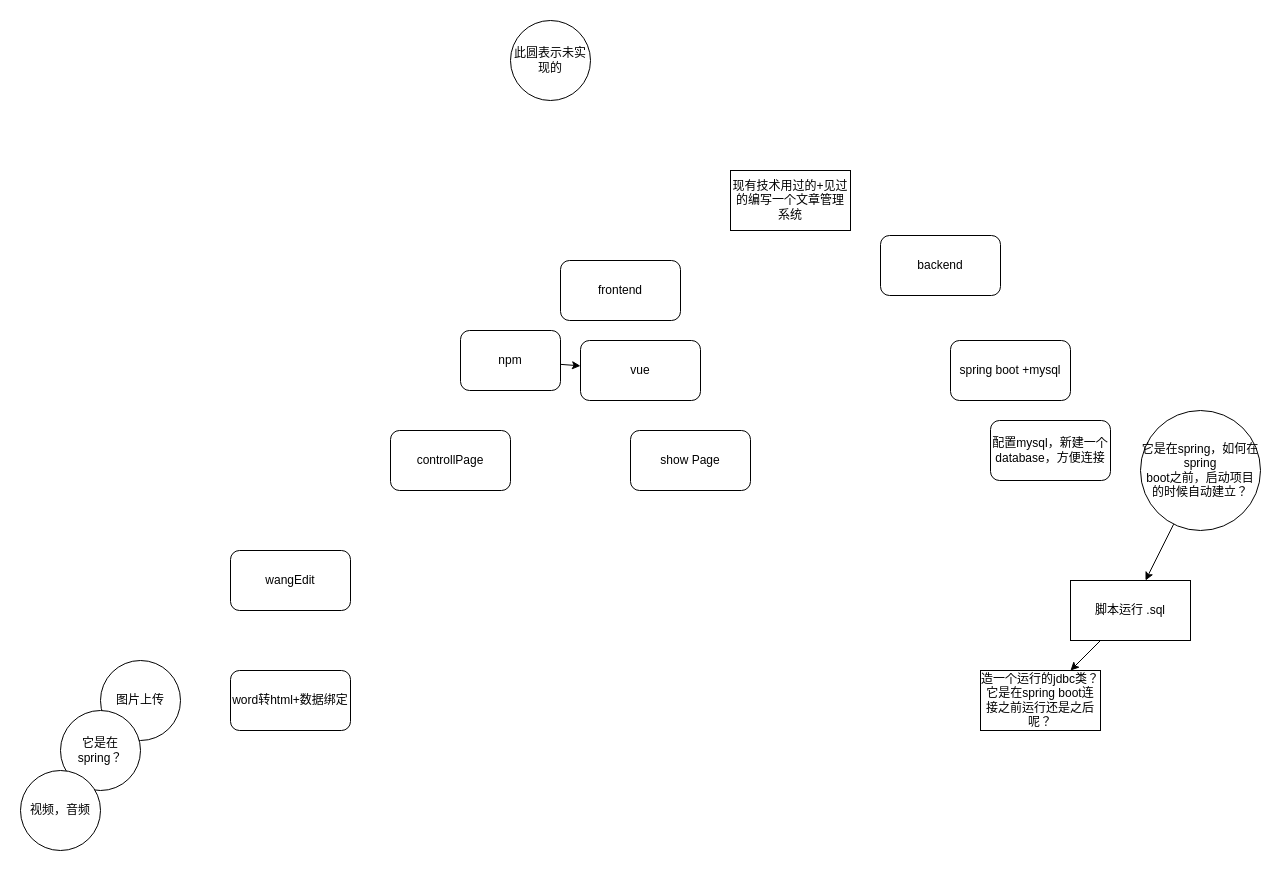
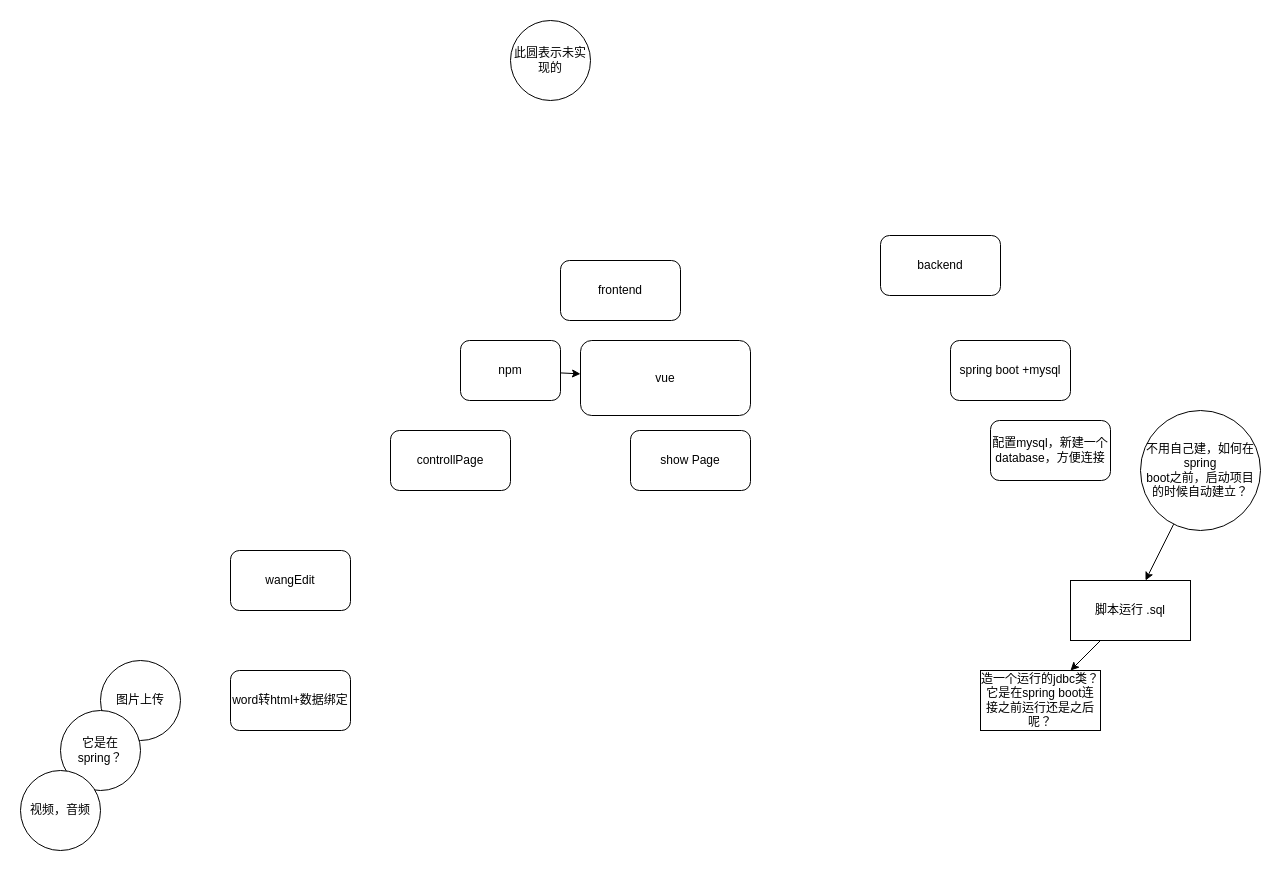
node "现有技术用过的+见过的编写一个文章管理系统": removed
node "npm": moved (511, 361) -> (511, 371)
node "vue": size 120x60 -> 170x75
node "它是在spring，如何在spring boot之前，启动项目的时候自动建立？": label "它是在spring，如何在spring boot之前，启动项目的时候自动建立？" -> "不用自己建，如何在spring boot之前，启动项目的时候自动建立？"
